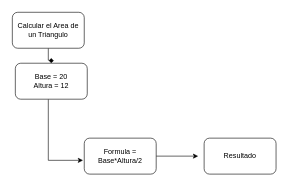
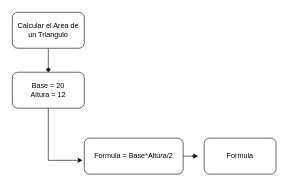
node "Base = 20 Altura = 12": moved (51, 81) -> (48, 90)
node "Formula = Base*Altura/2": size 72x36 -> 99x36
node "Resultado": label "Resultado" -> "Formula"
